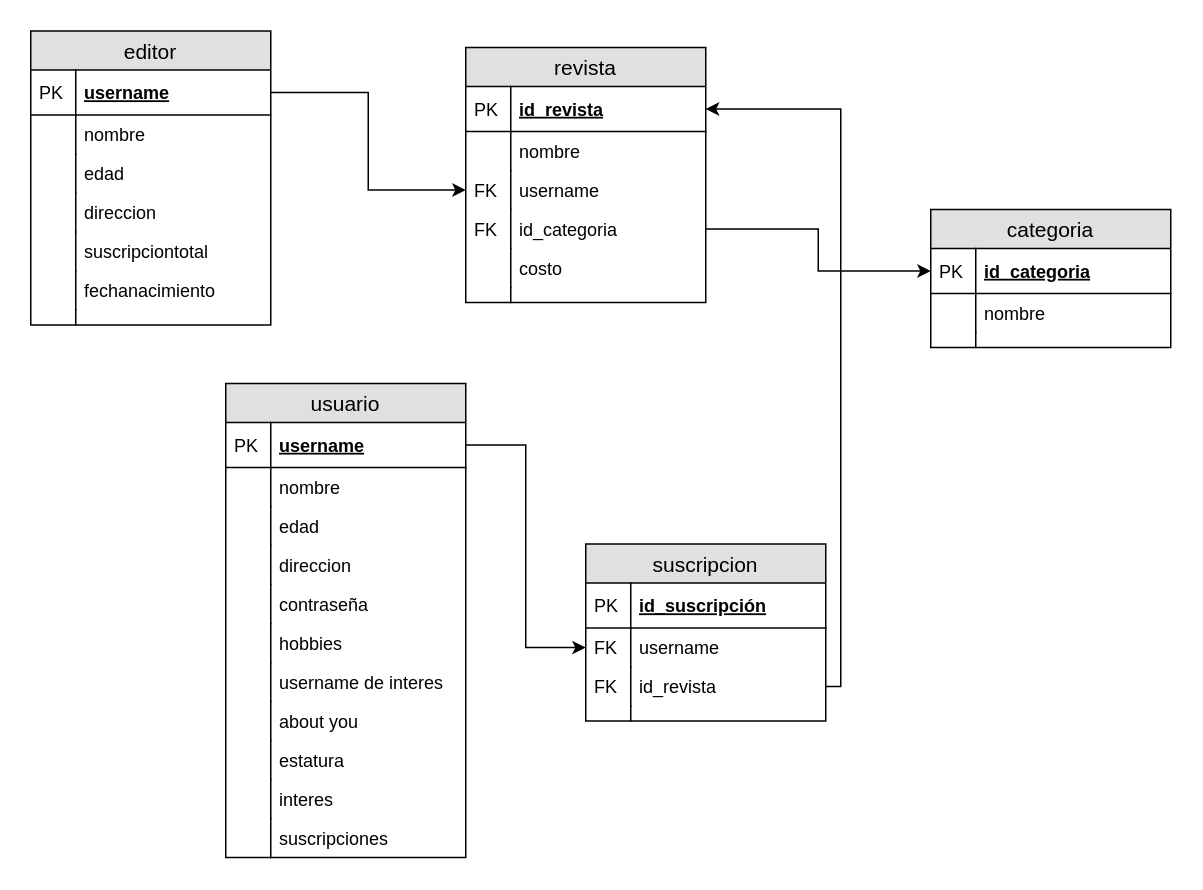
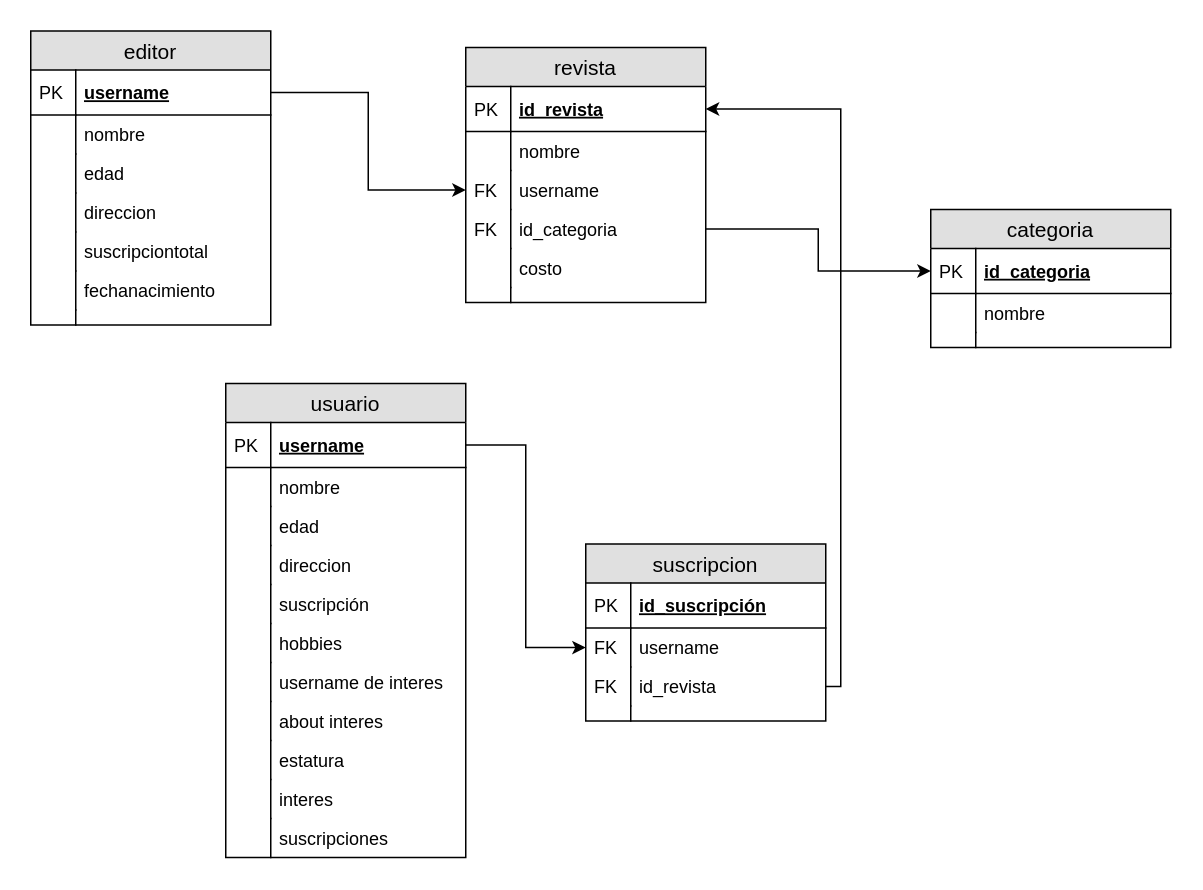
node "contraseña": label "contraseña" -> "suscripción"
node "about you": label "about you" -> "about interes"
